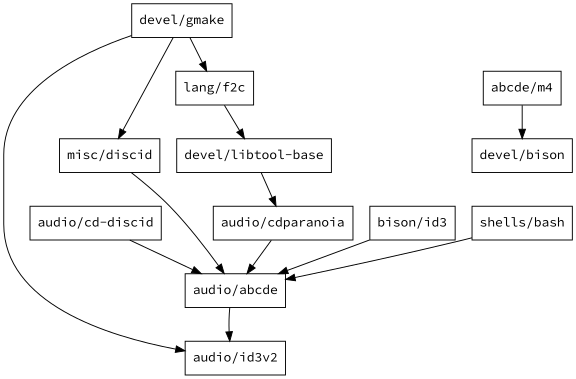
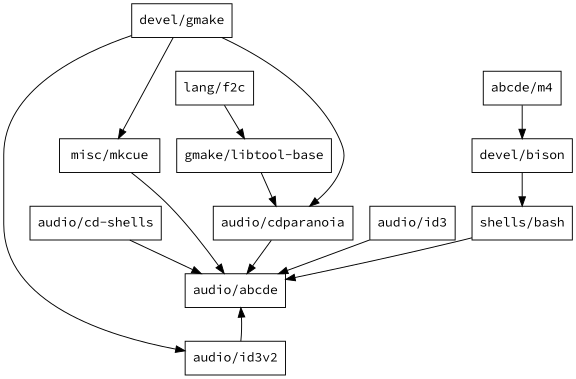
edge "devel/gmake" -> "lang/f2c": now "devel/gmake" -> "audio/cdparanoia"
node "misc/discid": label "misc/discid" -> "misc/mkcue"
node "devel/libtool-base": label "devel/libtool-base" -> "gmake/libtool-base"
edge "devel/bison" -> "shells/bash": added
node "audio/cd-discid": label "audio/cd-discid" -> "audio/cd-shells"
node "bison/id3": label "bison/id3" -> "audio/id3"
edge "audio/abcde" -> "audio/id3v2": reversed
